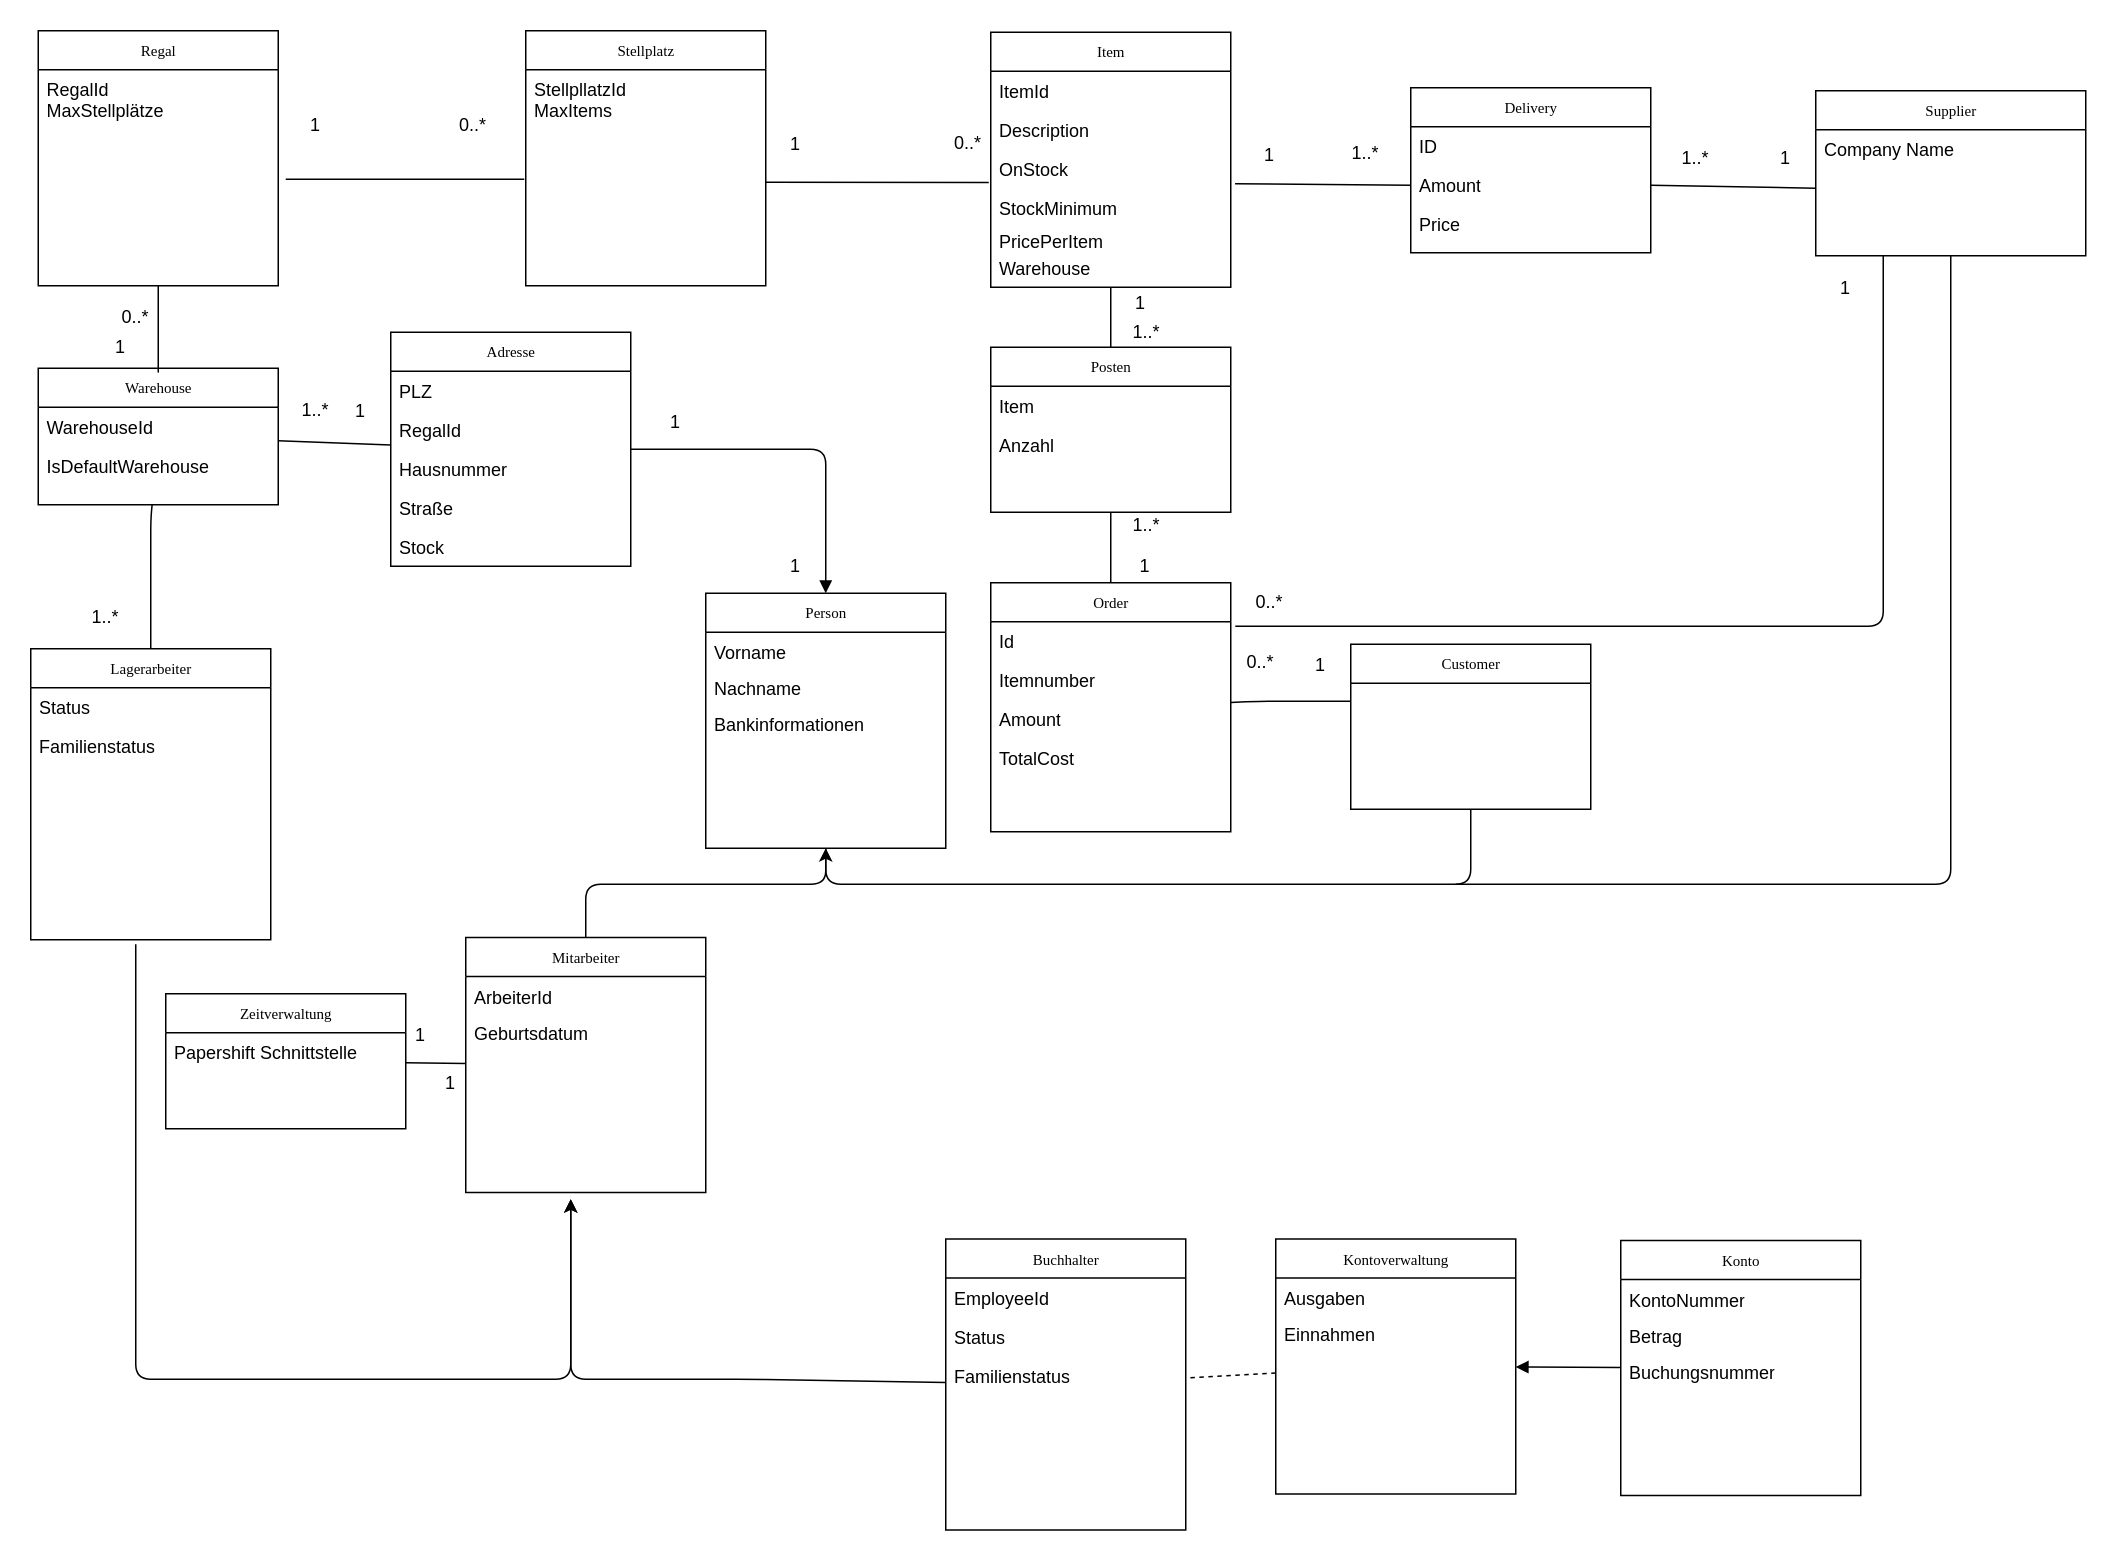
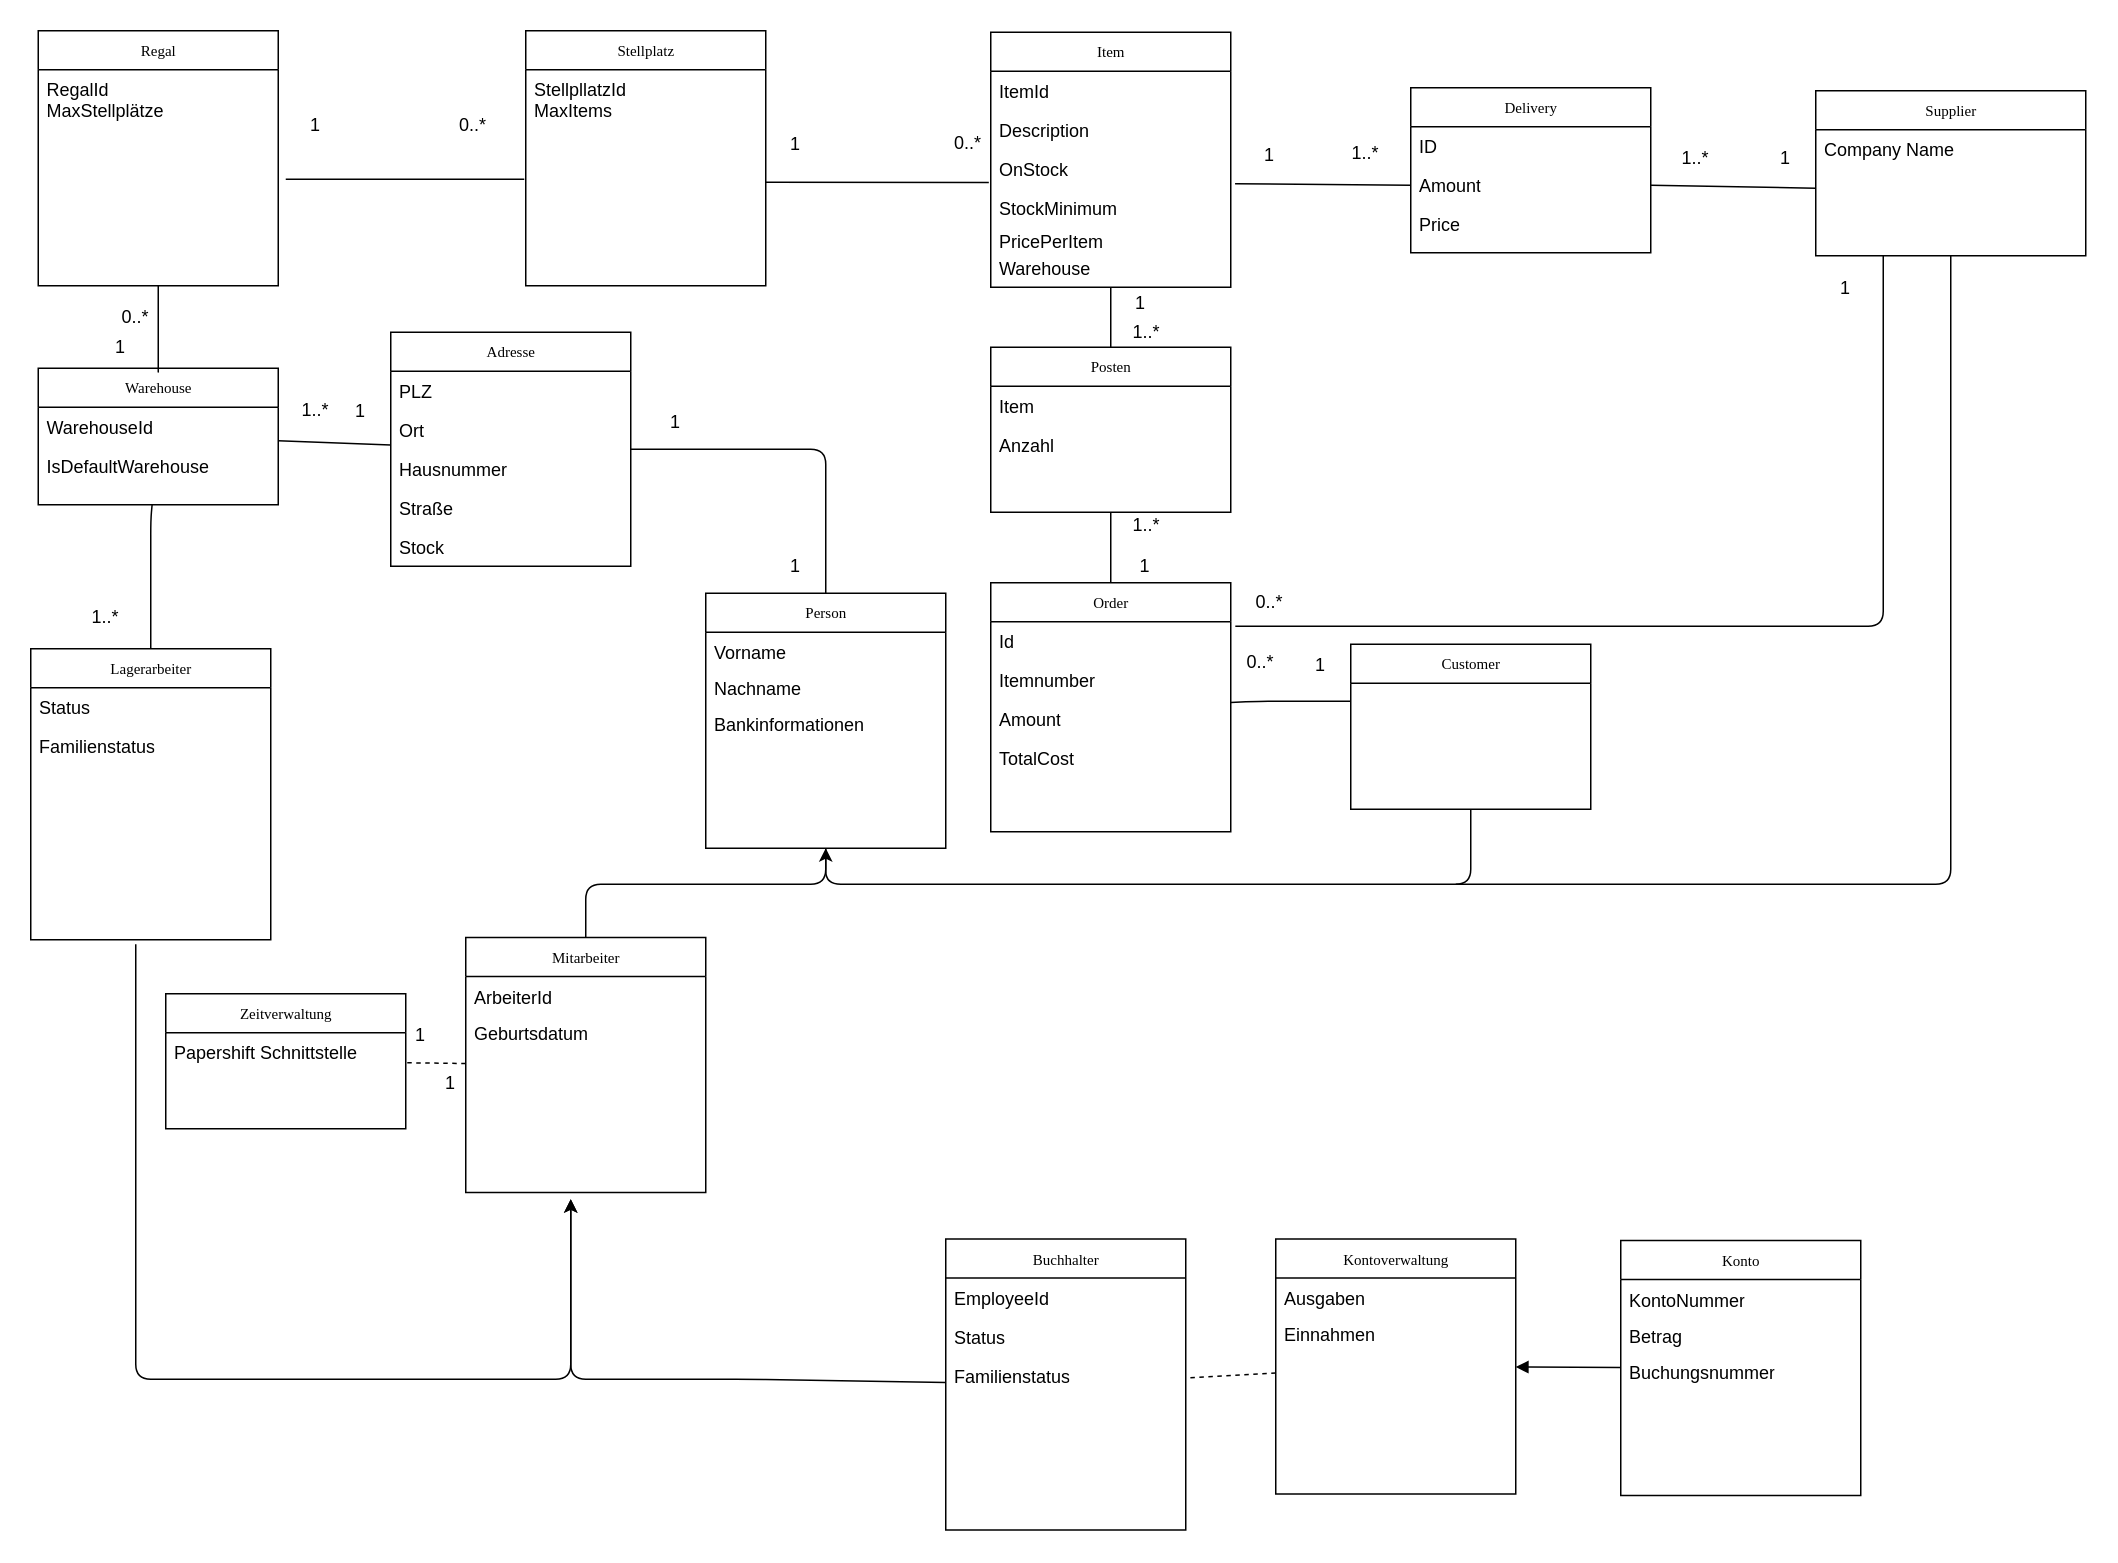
node "RegalId": label "RegalId" -> "Ort"
edge "Adresse" -> "Person": arrowhead block -> none
edge "Person" -- "Customer": arrowhead none -> classic
edge "Mitarbeiter" -> "Person": arrowhead classic -> none
edge "Zeitverwaltung" -- "Mitarbeiter": style solid -> dashed
